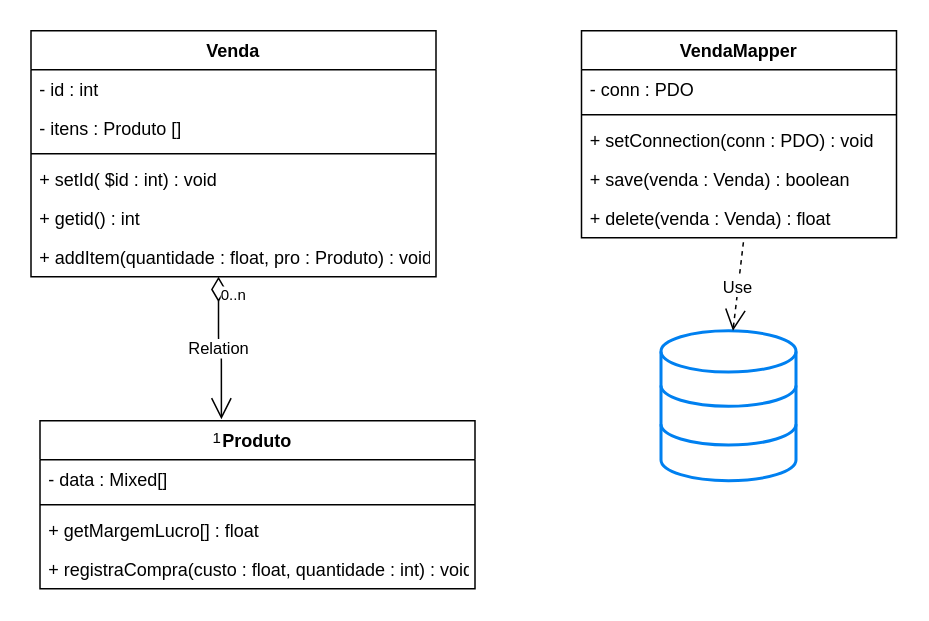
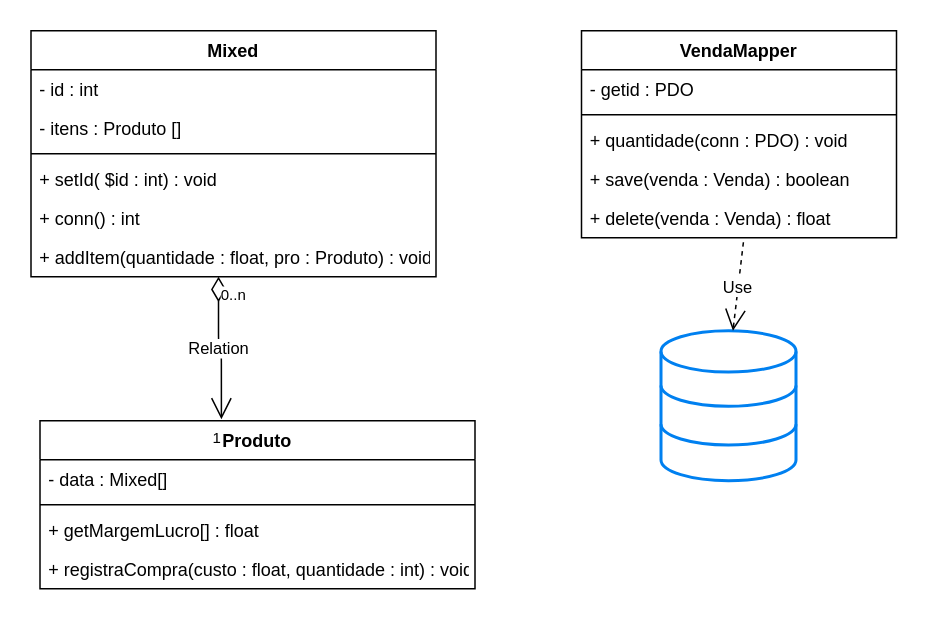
node "Venda": label "Venda" -> "Mixed"
node "- conn : PDO": label "- conn : PDO" -> "- getid : PDO"
node "+ setConnection(conn : PDO) : void": label "+ setConnection(conn : PDO) : void" -> "+ quantidade(conn : PDO) : void"
node "+ getid() : int": label "+ getid() : int" -> "+ conn() : int"
